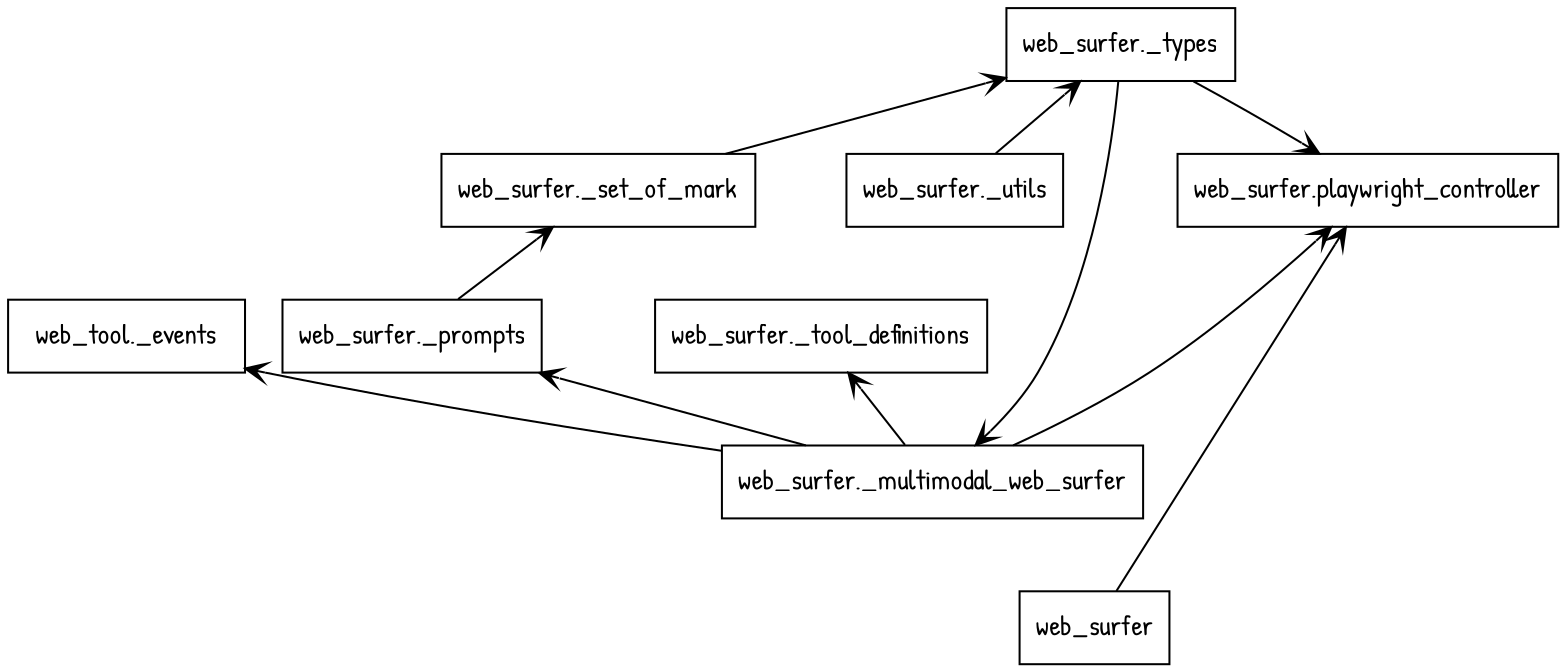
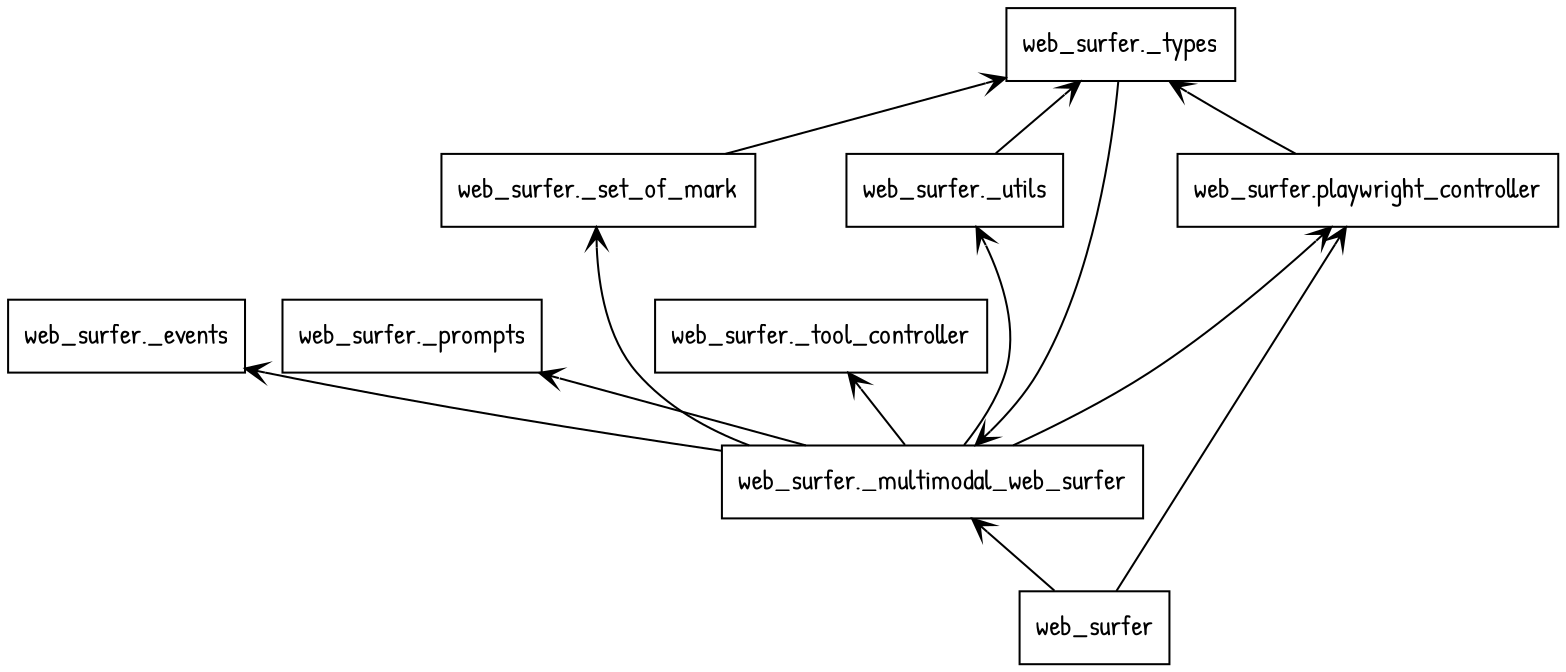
edge "web_surfer._types" -> "web_surfer.playwright_controller": reversed
edge "web_surfer._prompts" -> "web_surfer._set_of_mark": now "web_surfer._multimodal_web_surfer" -> "web_surfer._set_of_mark"
node "web_tool._events": label "web_tool._events" -> "web_surfer._events"
node "web_surfer._tool_definitions": label "web_surfer._tool_definitions" -> "web_surfer._tool_controller"
edge "web_surfer._multimodal_web_surfer" -> "web_surfer._utils": added
edge "web_surfer" -> "web_surfer._multimodal_web_surfer": added
